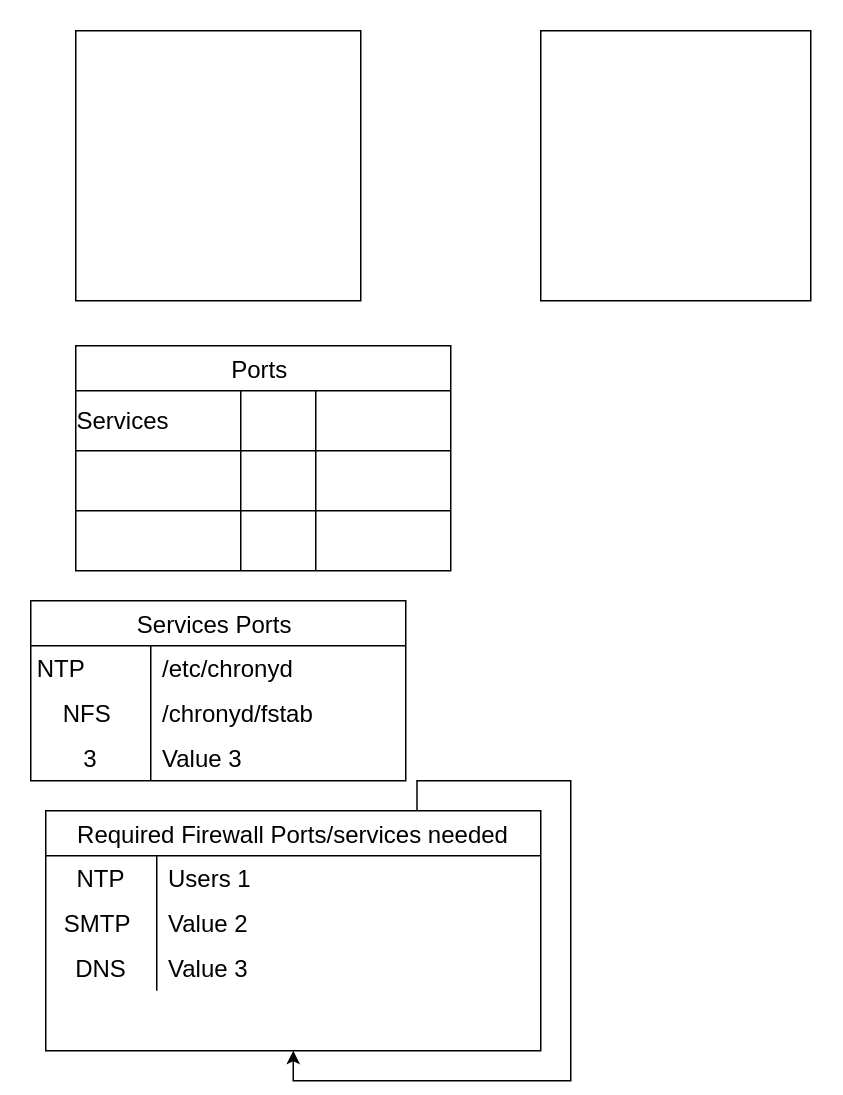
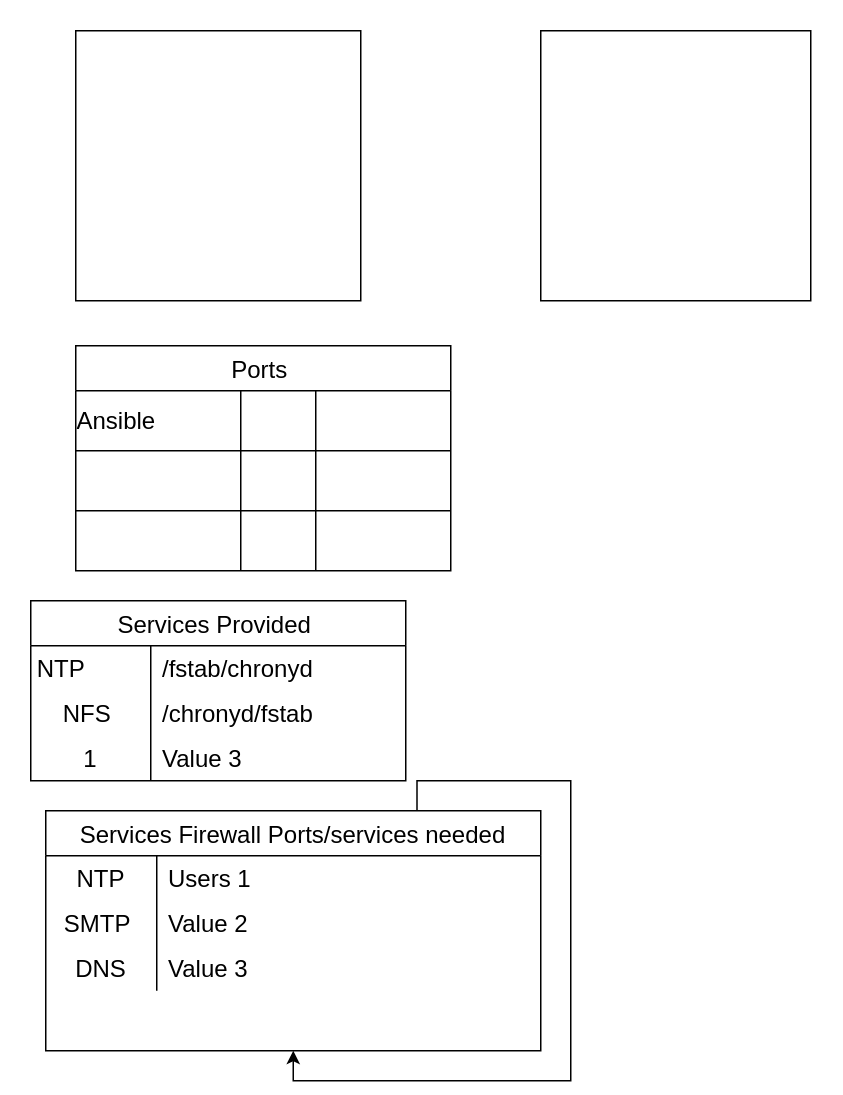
node "Services": label "Services" -> "Ansible"
node "Services Ports": label "Services Ports" -> "Services Provided"
node "/etc/chronyd": label "/etc/chronyd" -> "/fstab/chronyd"
node "3": label "3" -> "1"
node "Required Firewall Ports/services needed": label "Required Firewall Ports/services needed" -> "Services Firewall Ports/services needed"
